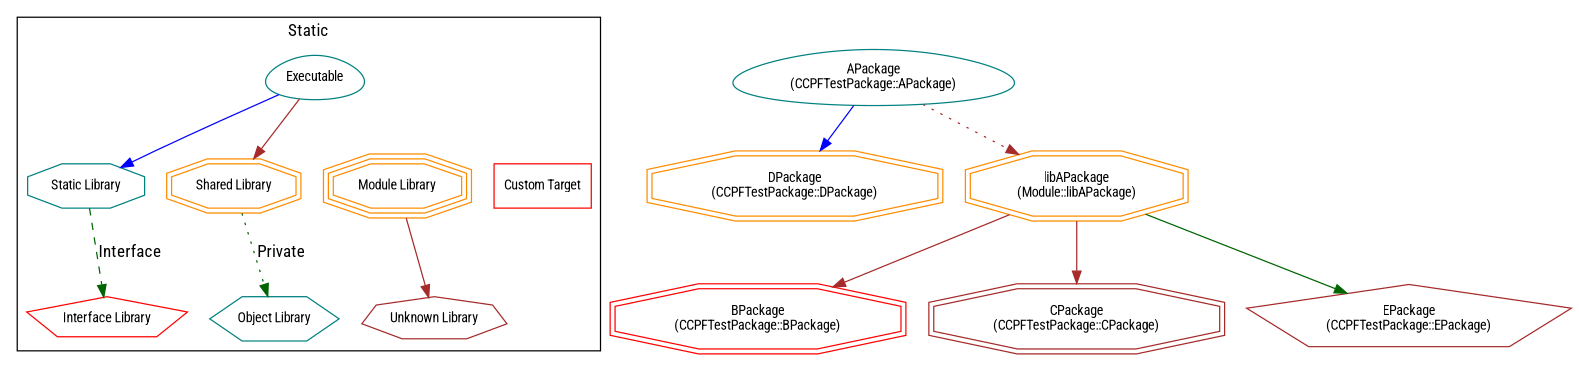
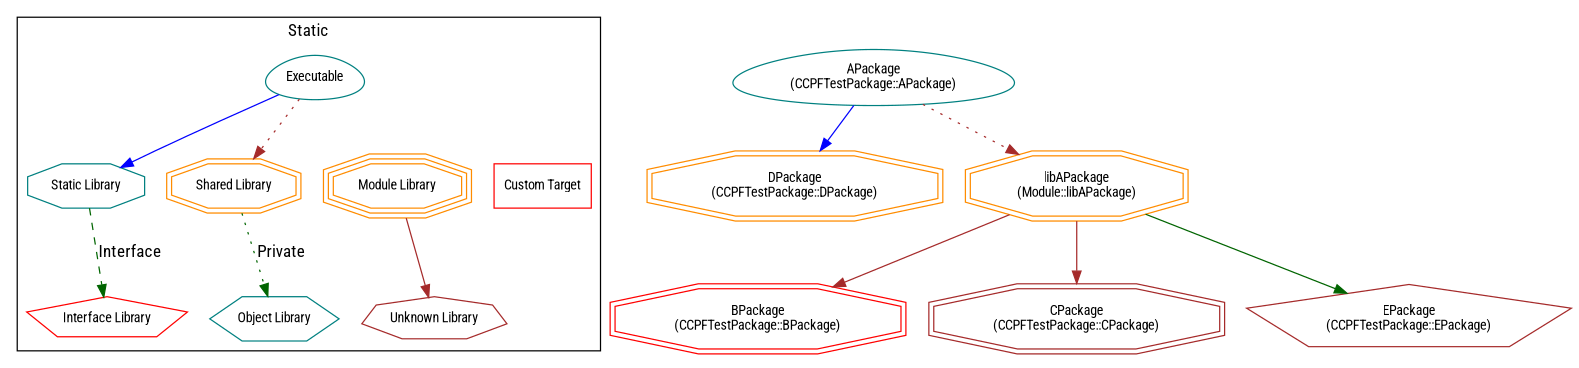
edge "Executable" -> "Shared Library": style solid -> dotted
